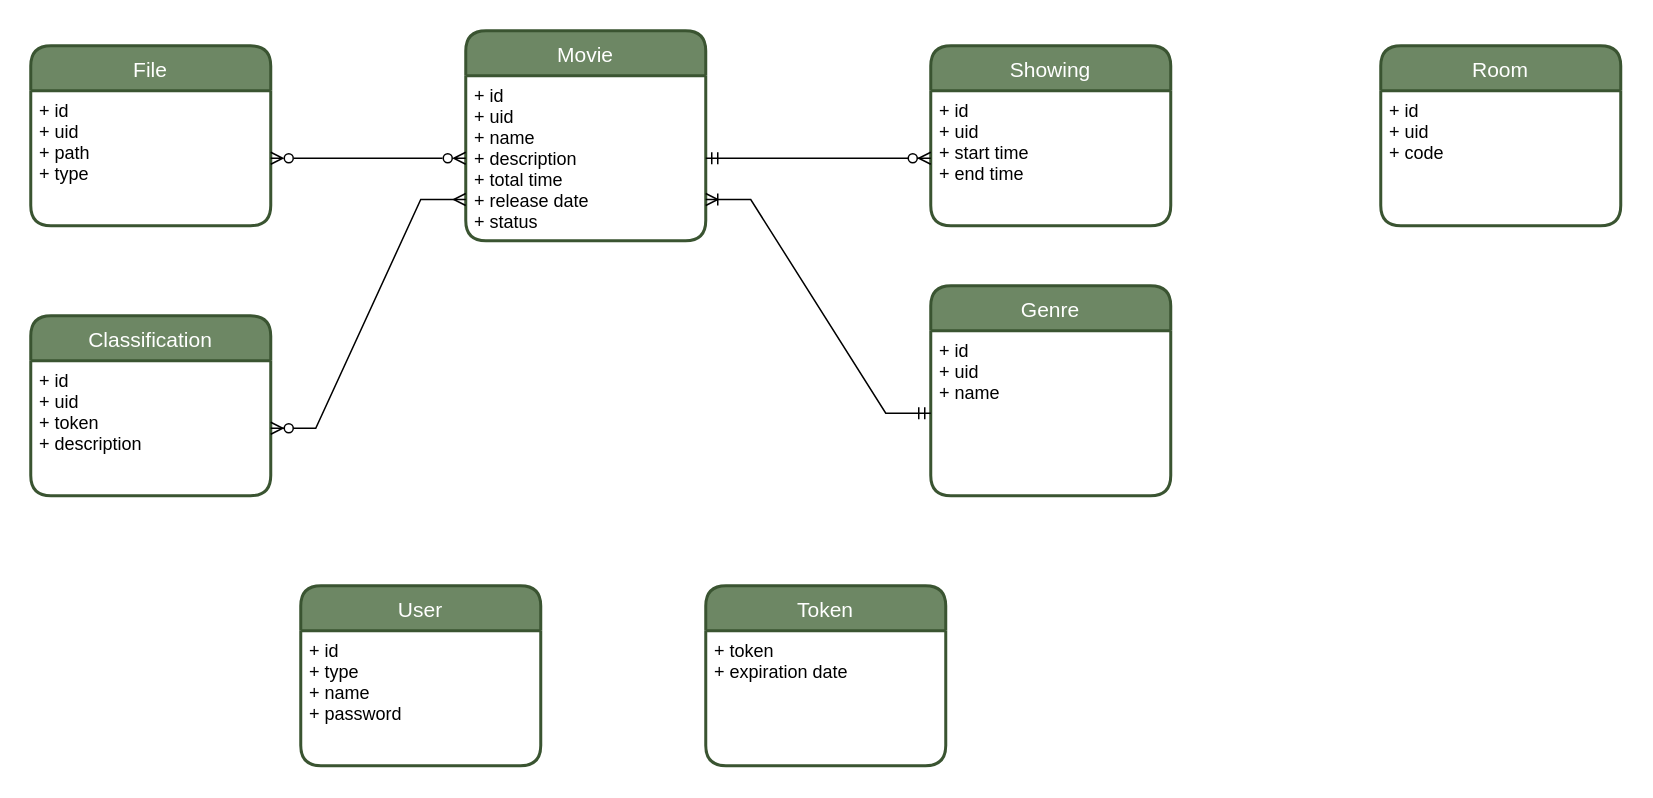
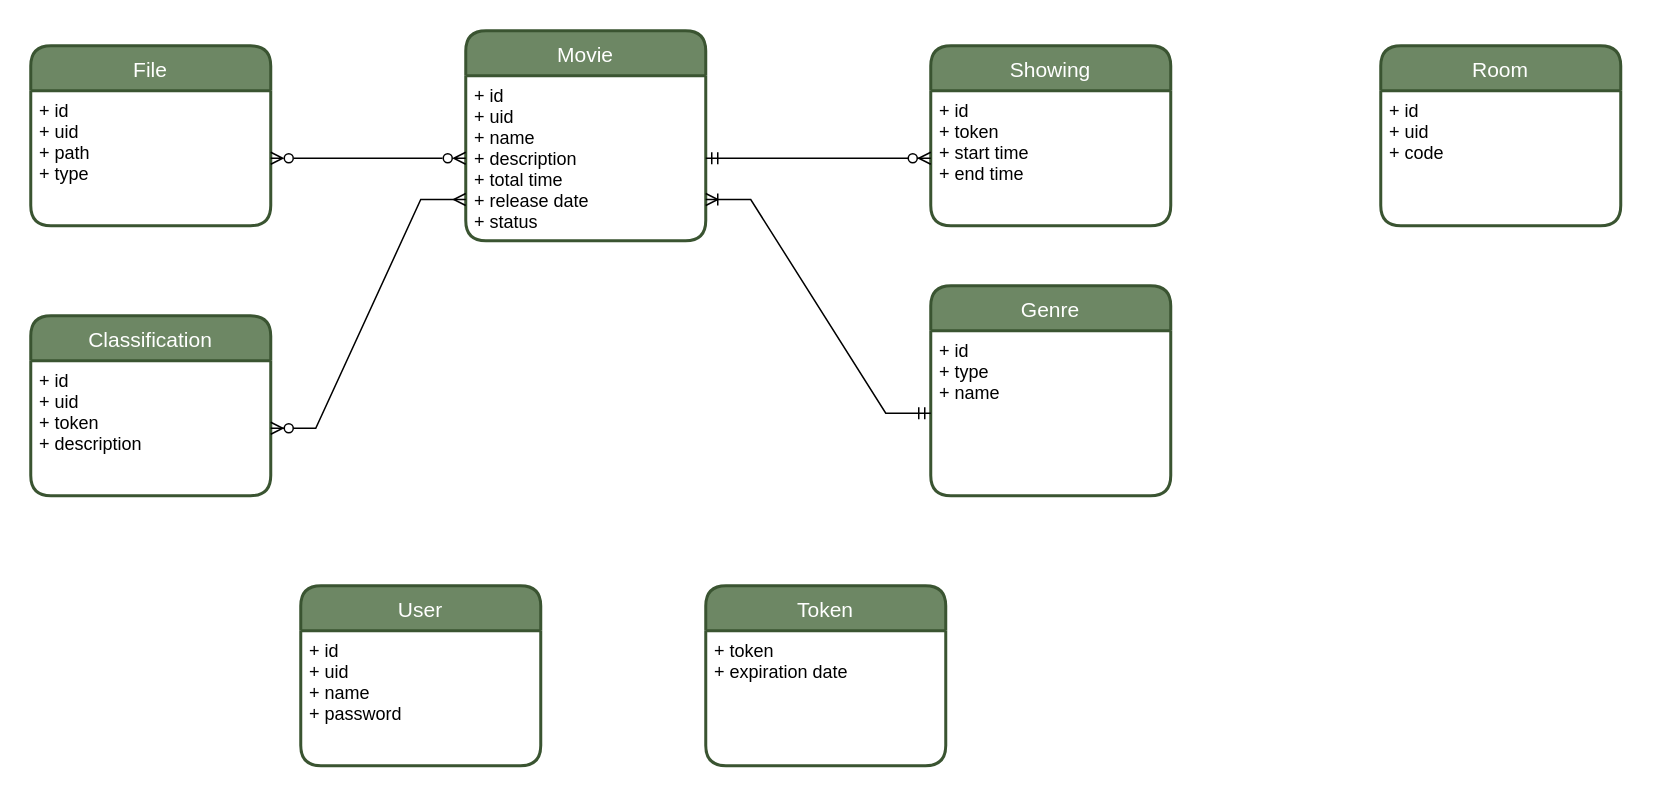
node "+ id + uid + start time + end time": label "+ id + uid + start time + end time" -> "+ id + token + start time + end time"
node "+ id + uid + name": label "+ id + uid + name" -> "+ id + type + name"
node "+ id + type + name + password": label "+ id + type + name + password" -> "+ id + uid + name + password"
